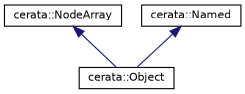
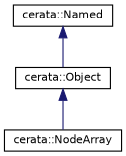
edge "cerata::Object" -> "cerata::NodeArray": reversed
